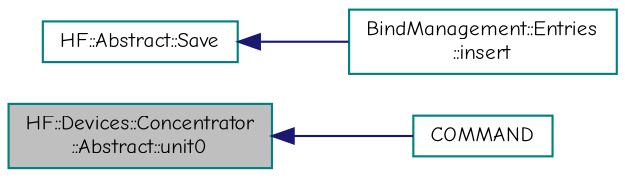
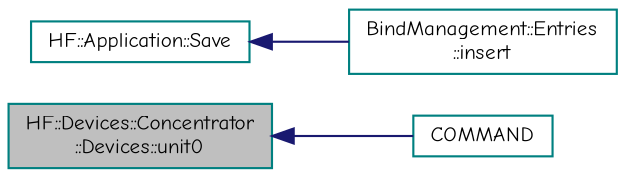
node "HF::Abstract::Save": label "HF::Abstract::Save" -> "HF::Application::Save"
node "HF::Devices::Concentrator ::Abstract::unit0": label "HF::Devices::Concentrator ::Abstract::unit0" -> "HF::Devices::Concentrator ::Devices::unit0"
